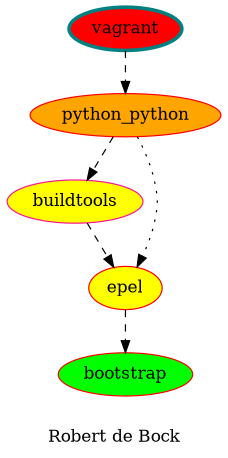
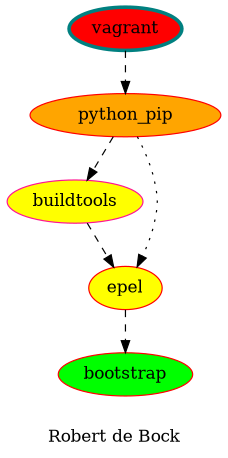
node "python_python": label "python_python" -> "python_pip"
